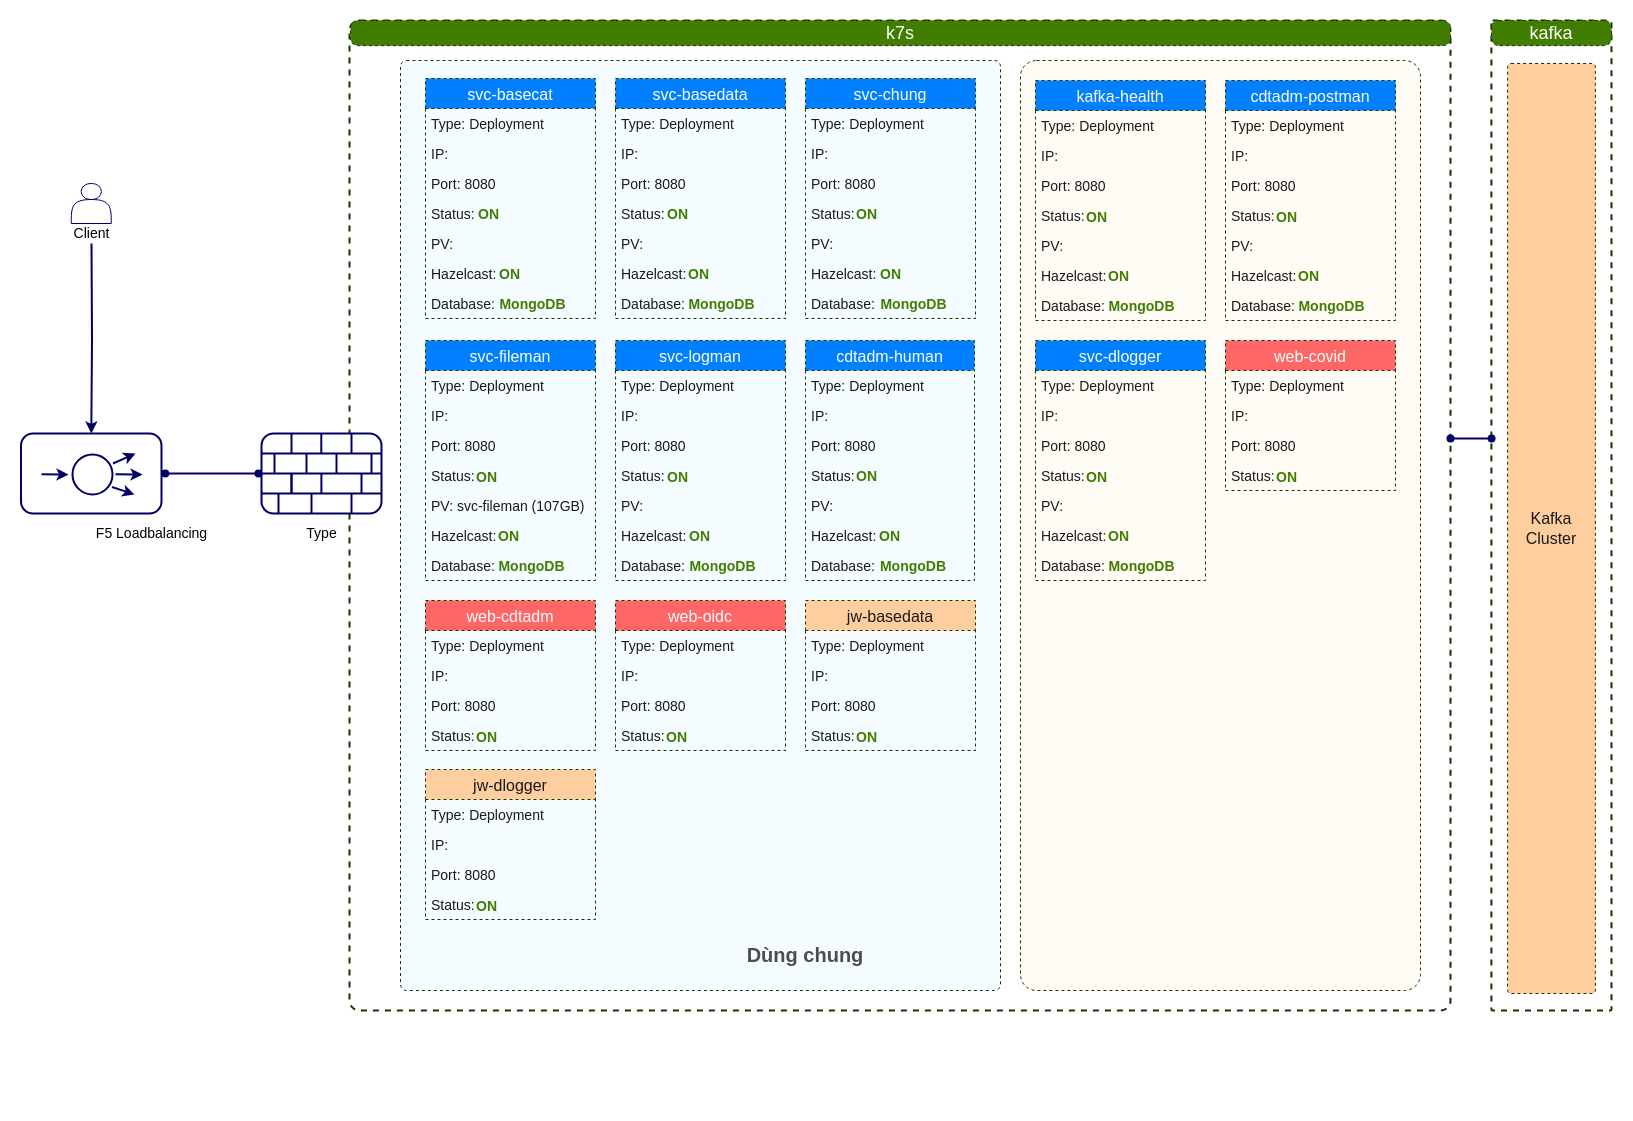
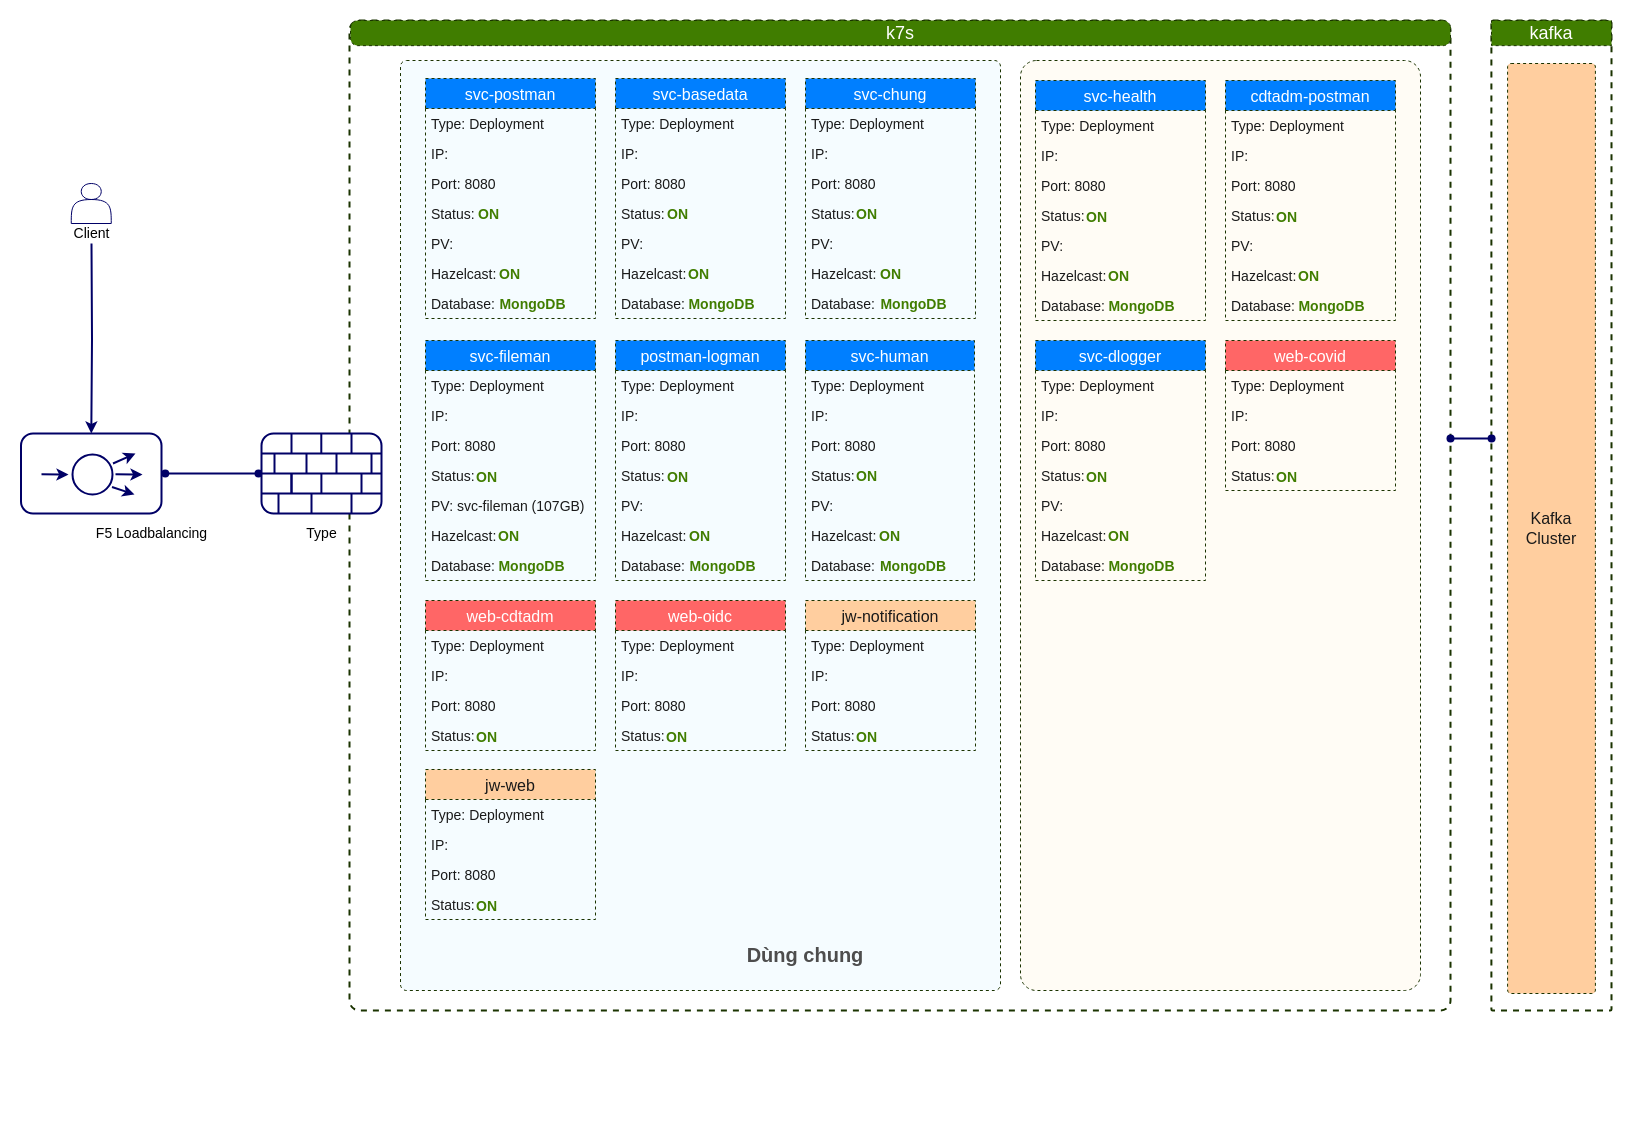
node "kafka": shape rounded rectangle -> rectangle
node "svc-basecat": label "svc-basecat" -> "svc-postman"
node "kafka-health": label "kafka-health" -> "svc-health"
node "svc-logman": label "svc-logman" -> "postman-logman"
node "cdtadm-human": label "cdtadm-human" -> "svc-human"
node "jw-basedata": label "jw-basedata" -> "jw-notification"
node "jw-dlogger": label "jw-dlogger" -> "jw-web"
